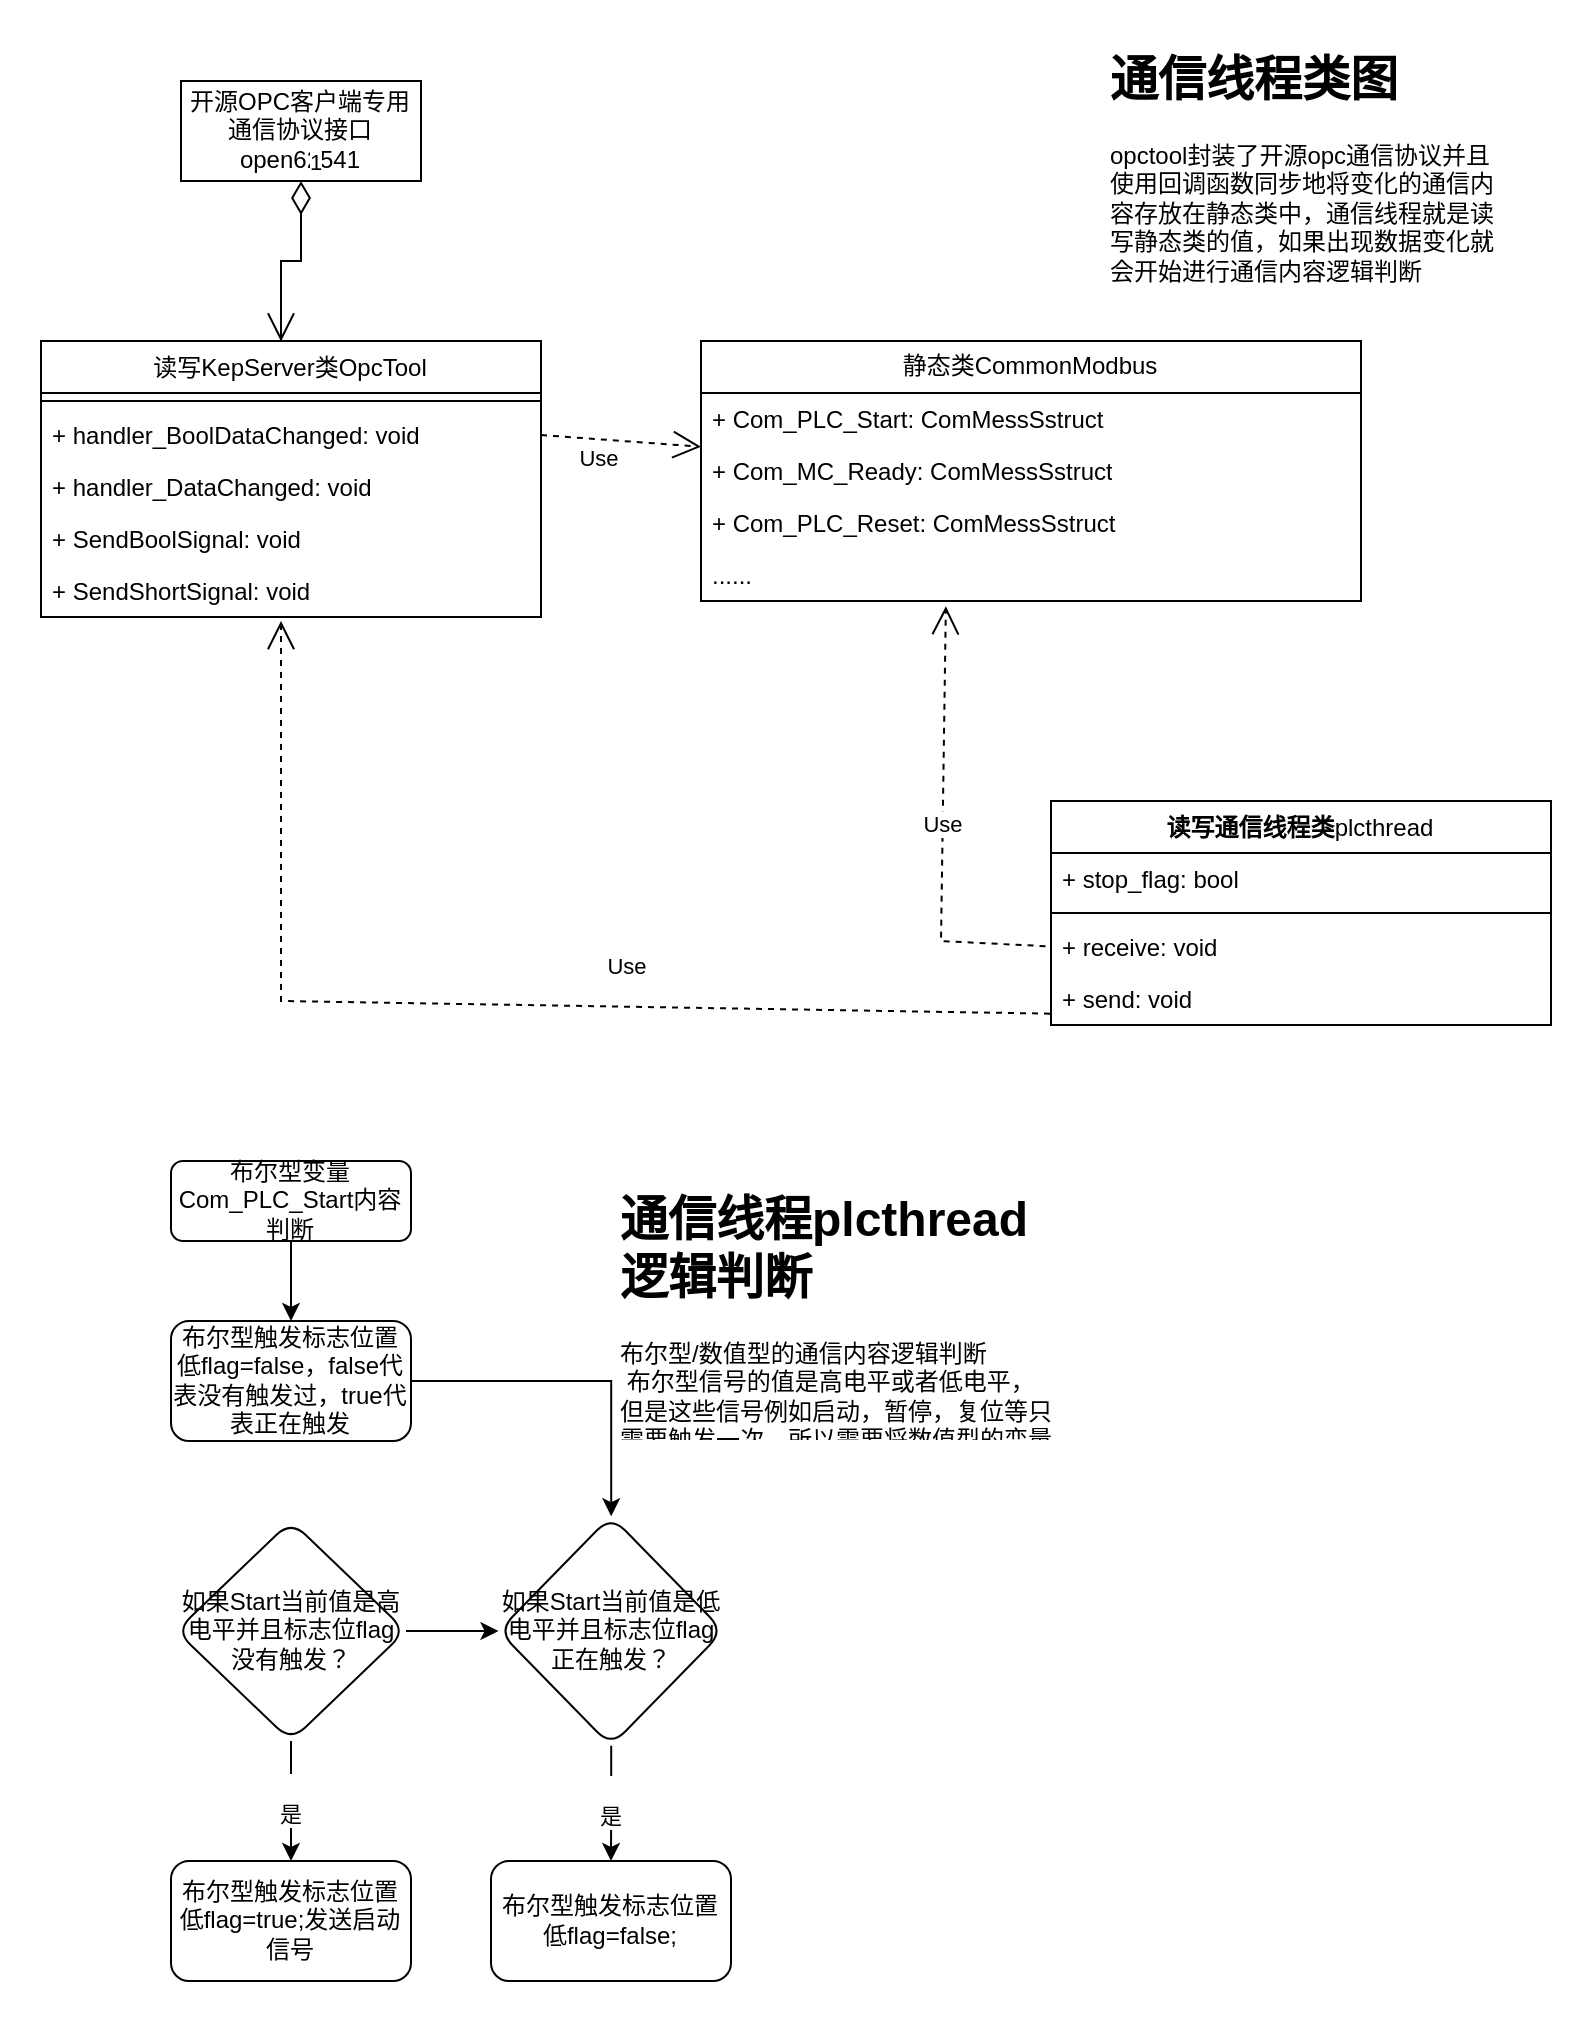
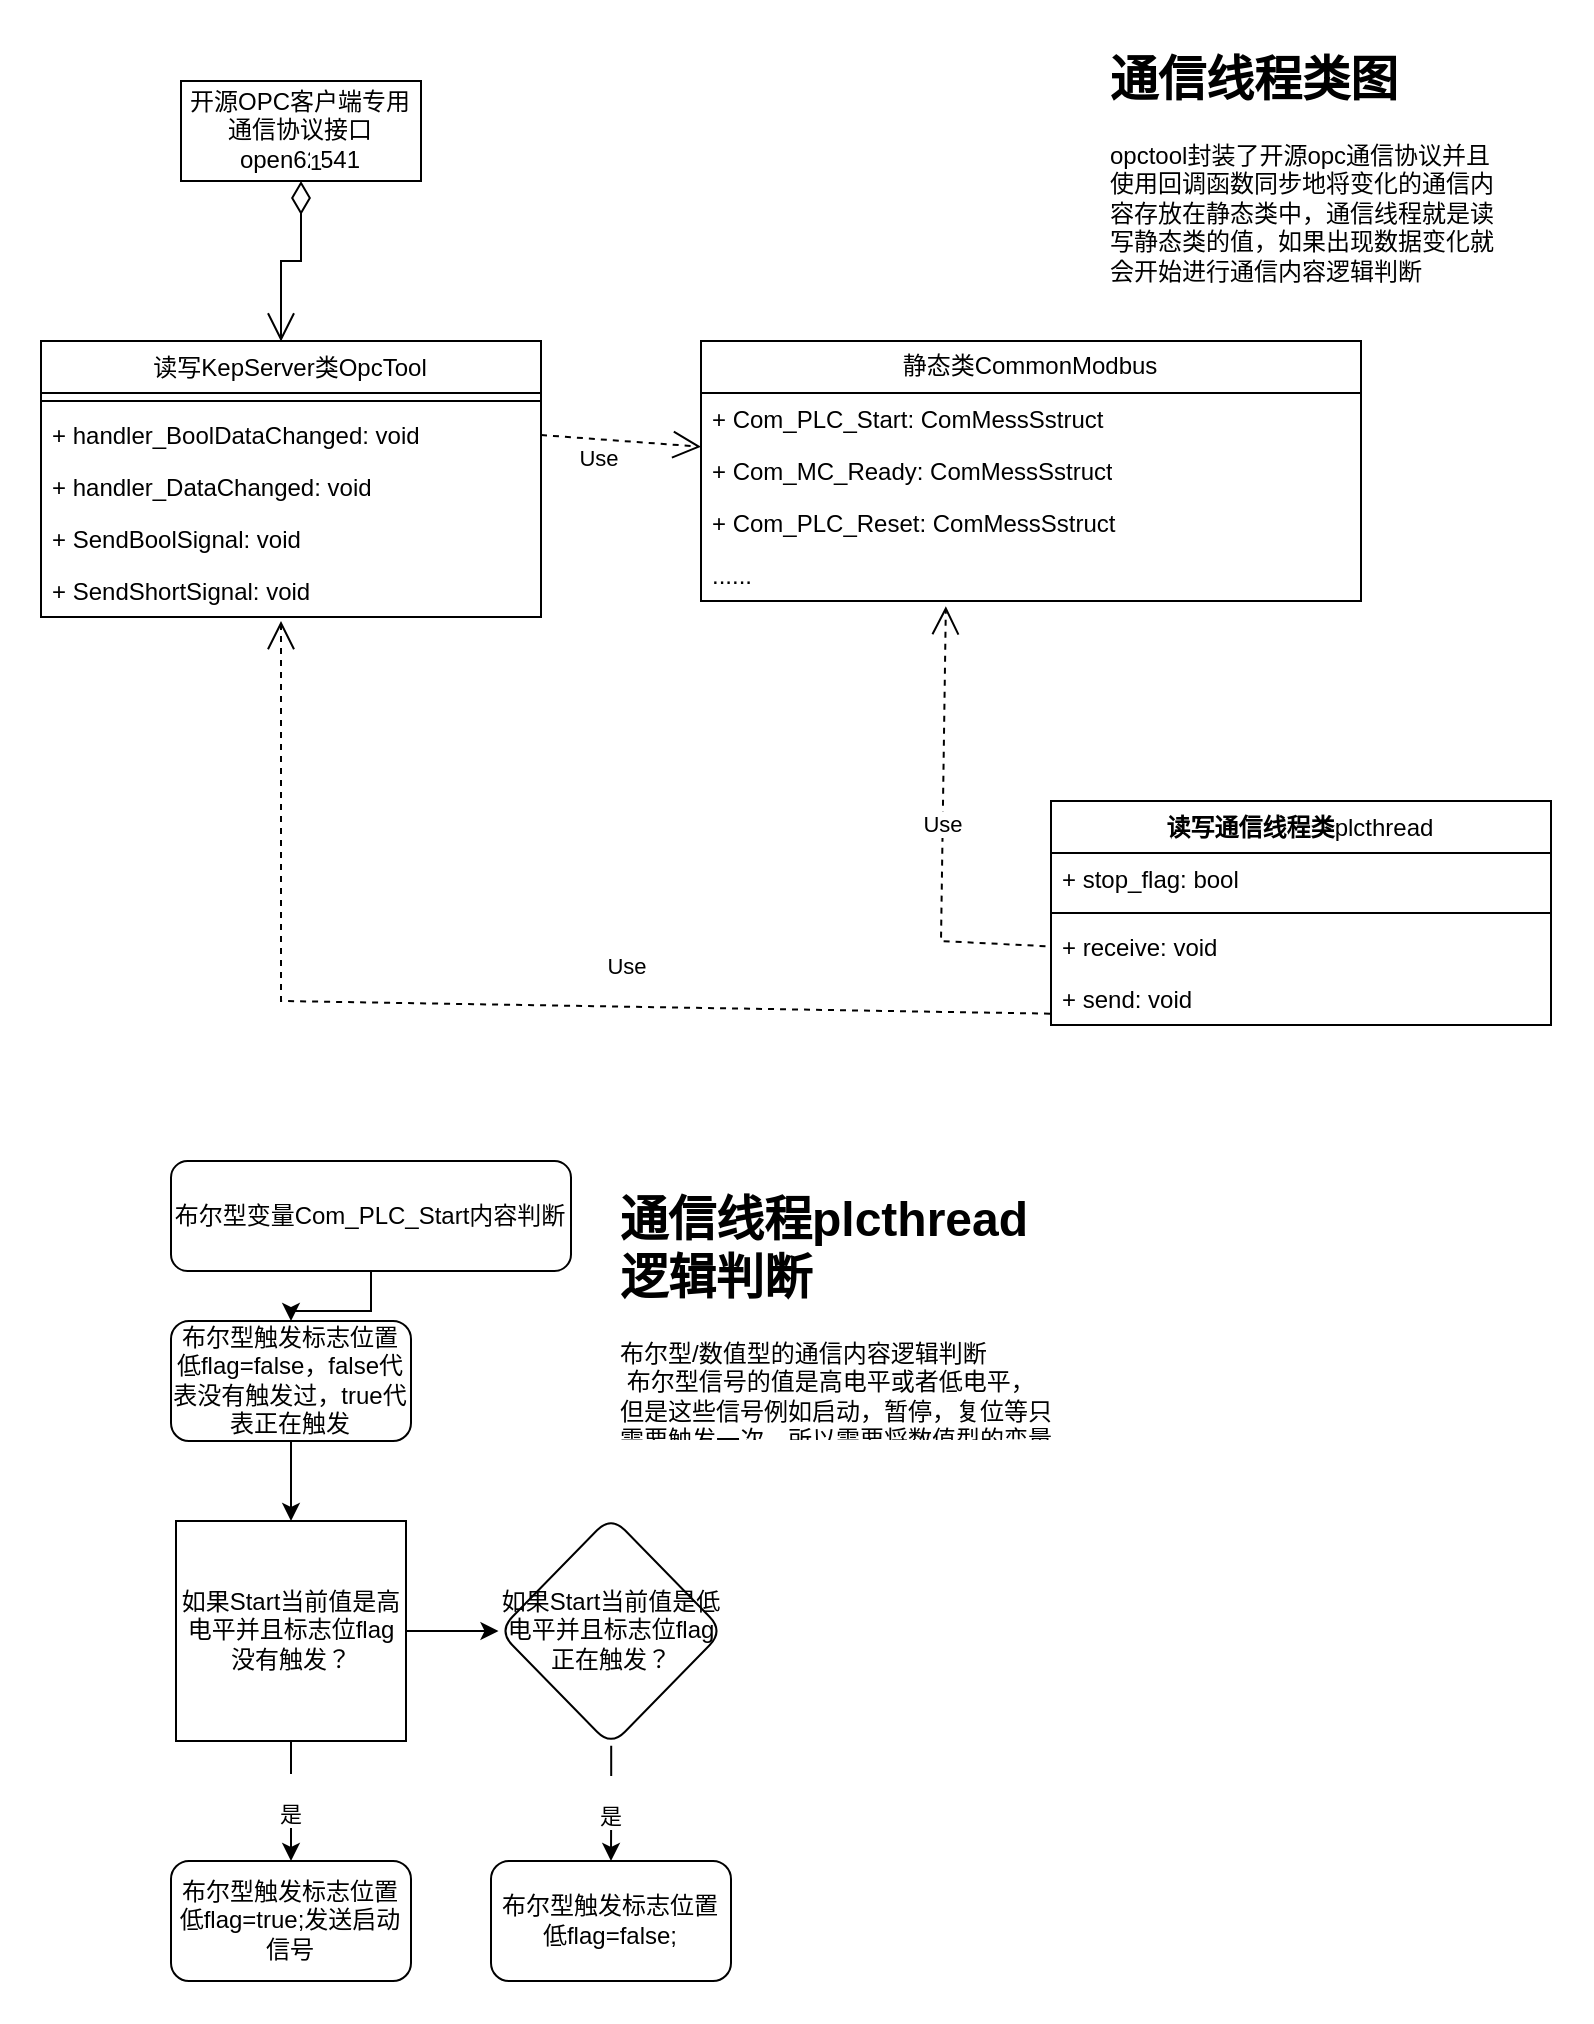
node "布尔型变量Com_PLC_Start内容判断": size 240x80 -> 400x110
edge "布尔型触发标志位置低flag=false，false代表没有触发过，true代表正在触发" -> "如果Start当前值是低电平并且标志位flag正在触发？": now "布尔型触发标志位置低flag=false，false代表没有触发过，true代表正在触发" -> "如果Start当前值是高电平并且标志位flag没有触发？"
node "如果Start当前值是高电平并且标志位flag没有触发？": shape diamond -> rectangle
